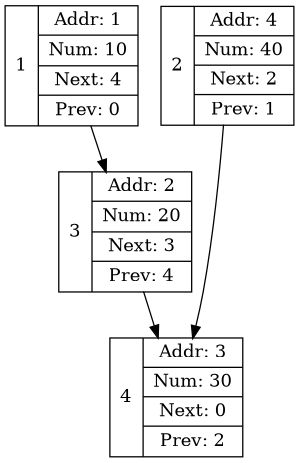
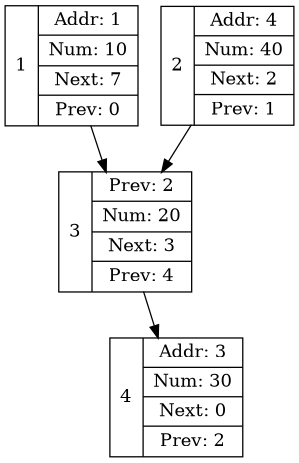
node "1": text "Next: 4" -> "Next: 7"
node "3": text "Addr: 2" -> "Prev: 2"
edge "2" -> "4": now "2" -> "3"
